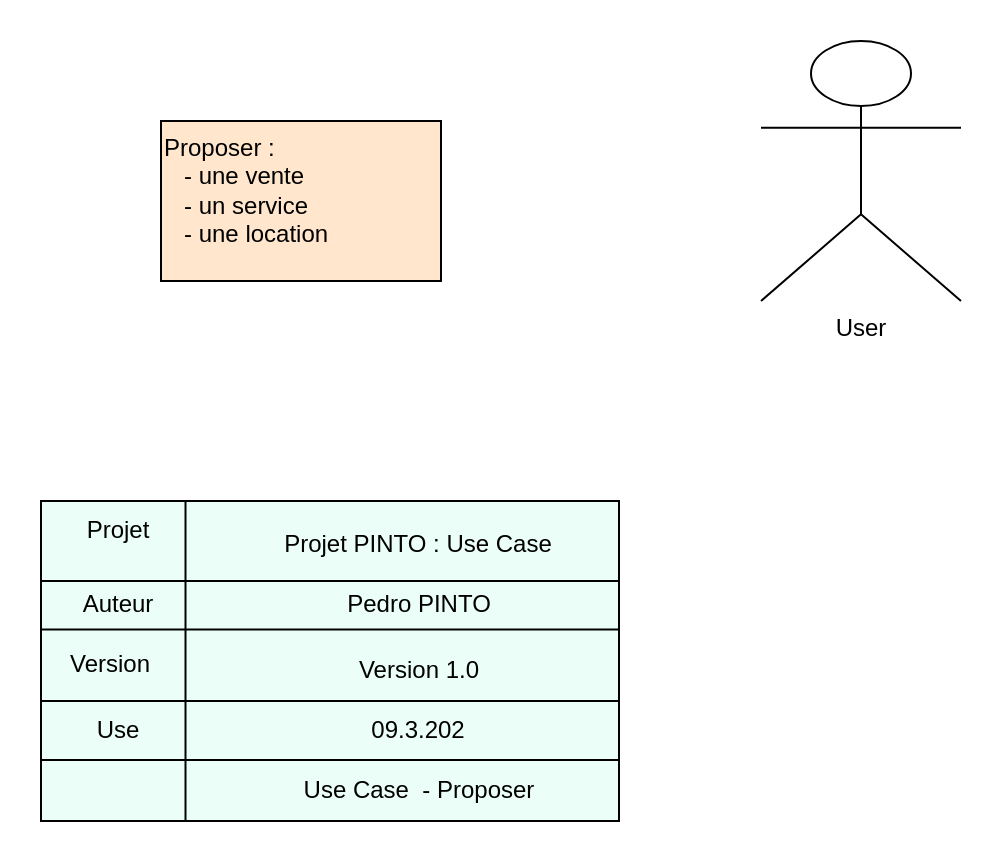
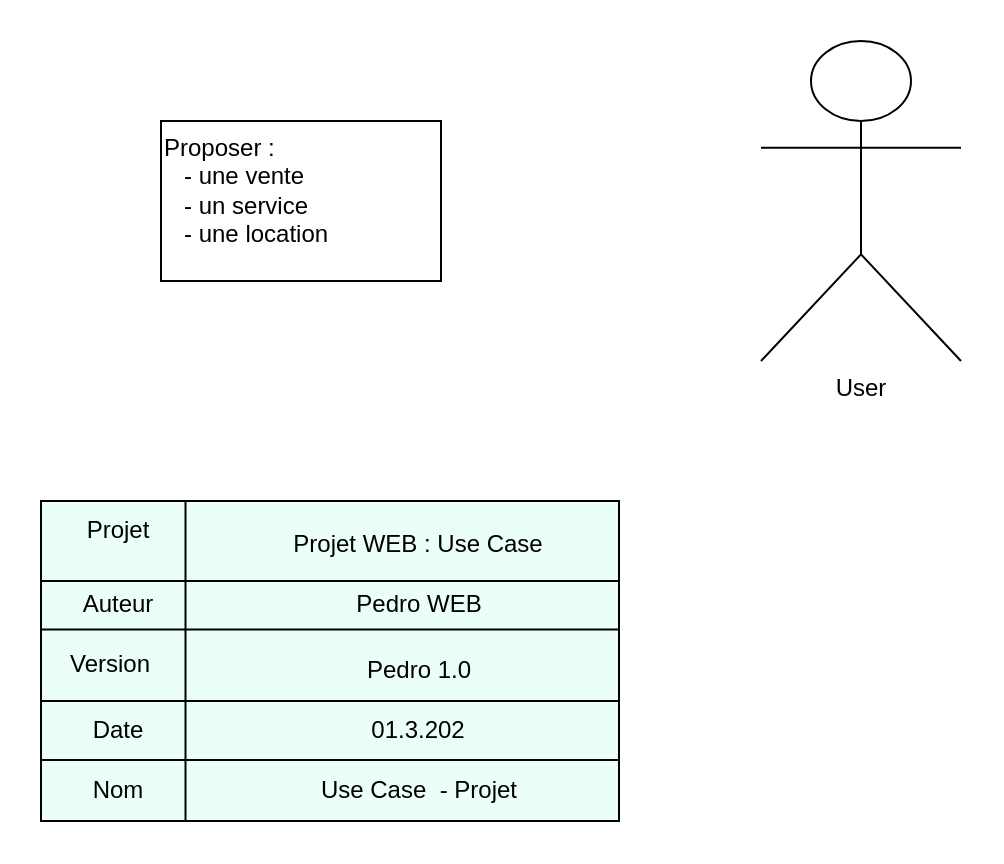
node "User": size 200x260 -> 200x320
node "Proposer : - une vente - un service - une location": fillcolor #ffe6cc -> #ffffff
node "Projet PINTO : Use Case": label "Projet PINTO : Use Case" -> "Projet WEB : Use Case"
node "Pedro PINTO": label "Pedro PINTO" -> "Pedro WEB"
node "Version 1.0": label "Version 1.0" -> "Pedro 1.0"
node "Use": label "Use" -> "Date"
node "09.3.202": label "09.3.202" -> "01.3.202"
node "Nom": added
node "Use Case - Proposer": label "Use Case - Proposer" -> "Use Case - Projet"
